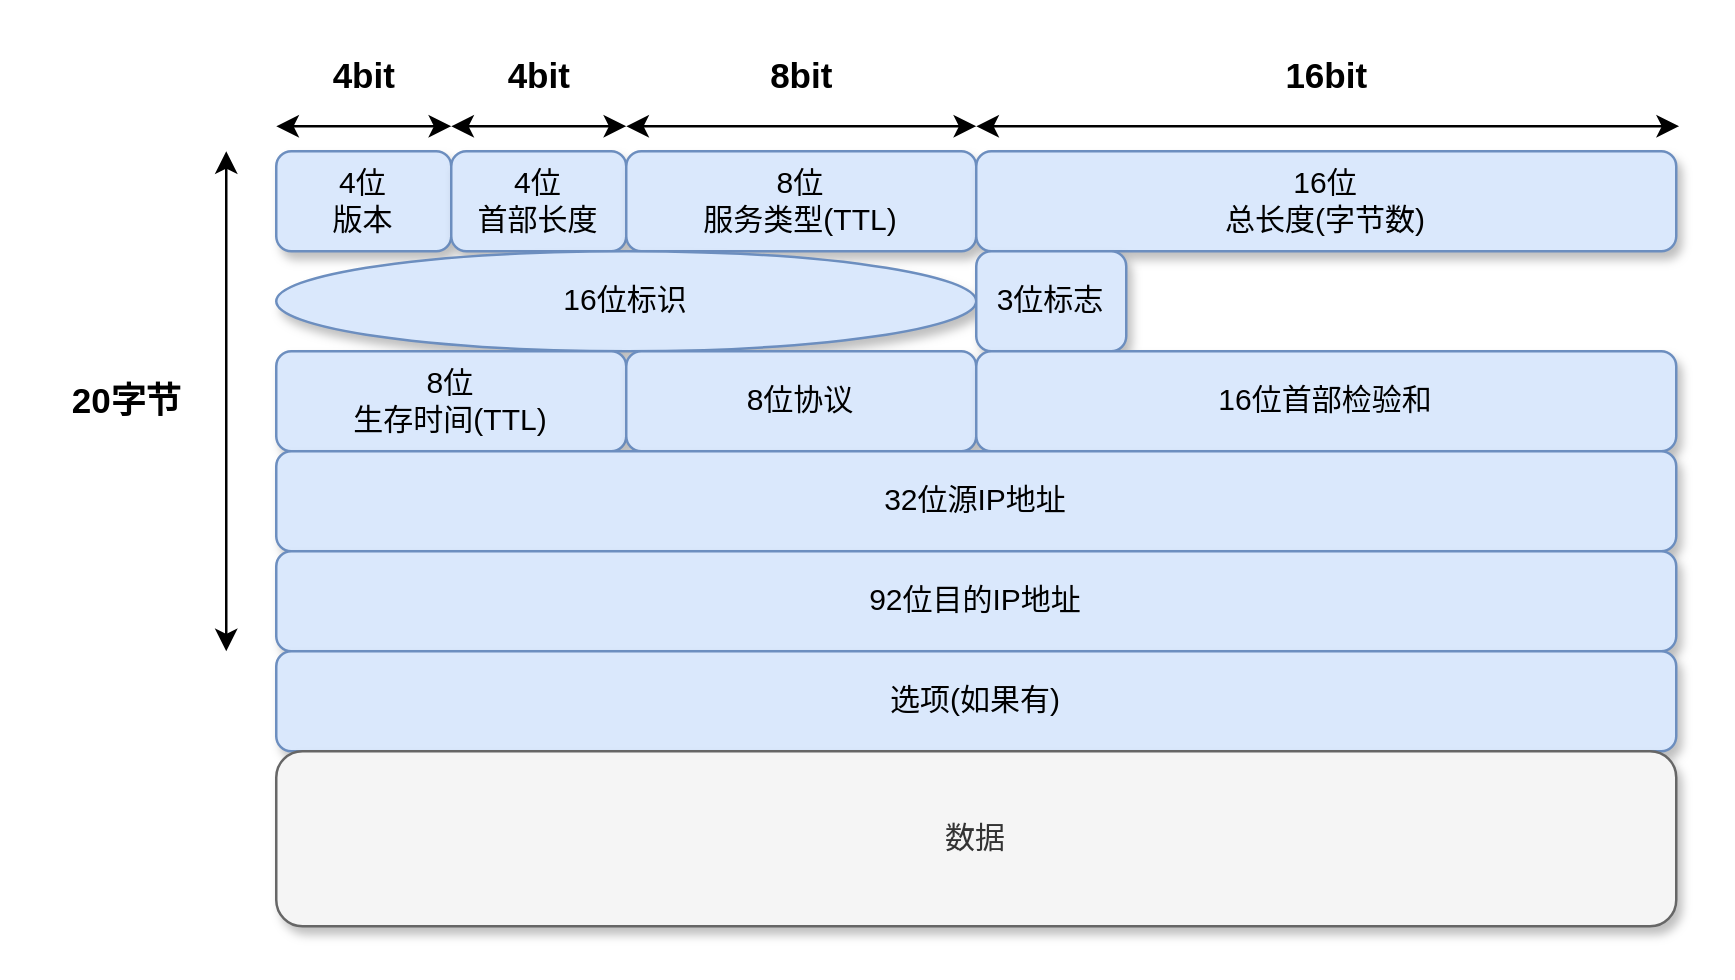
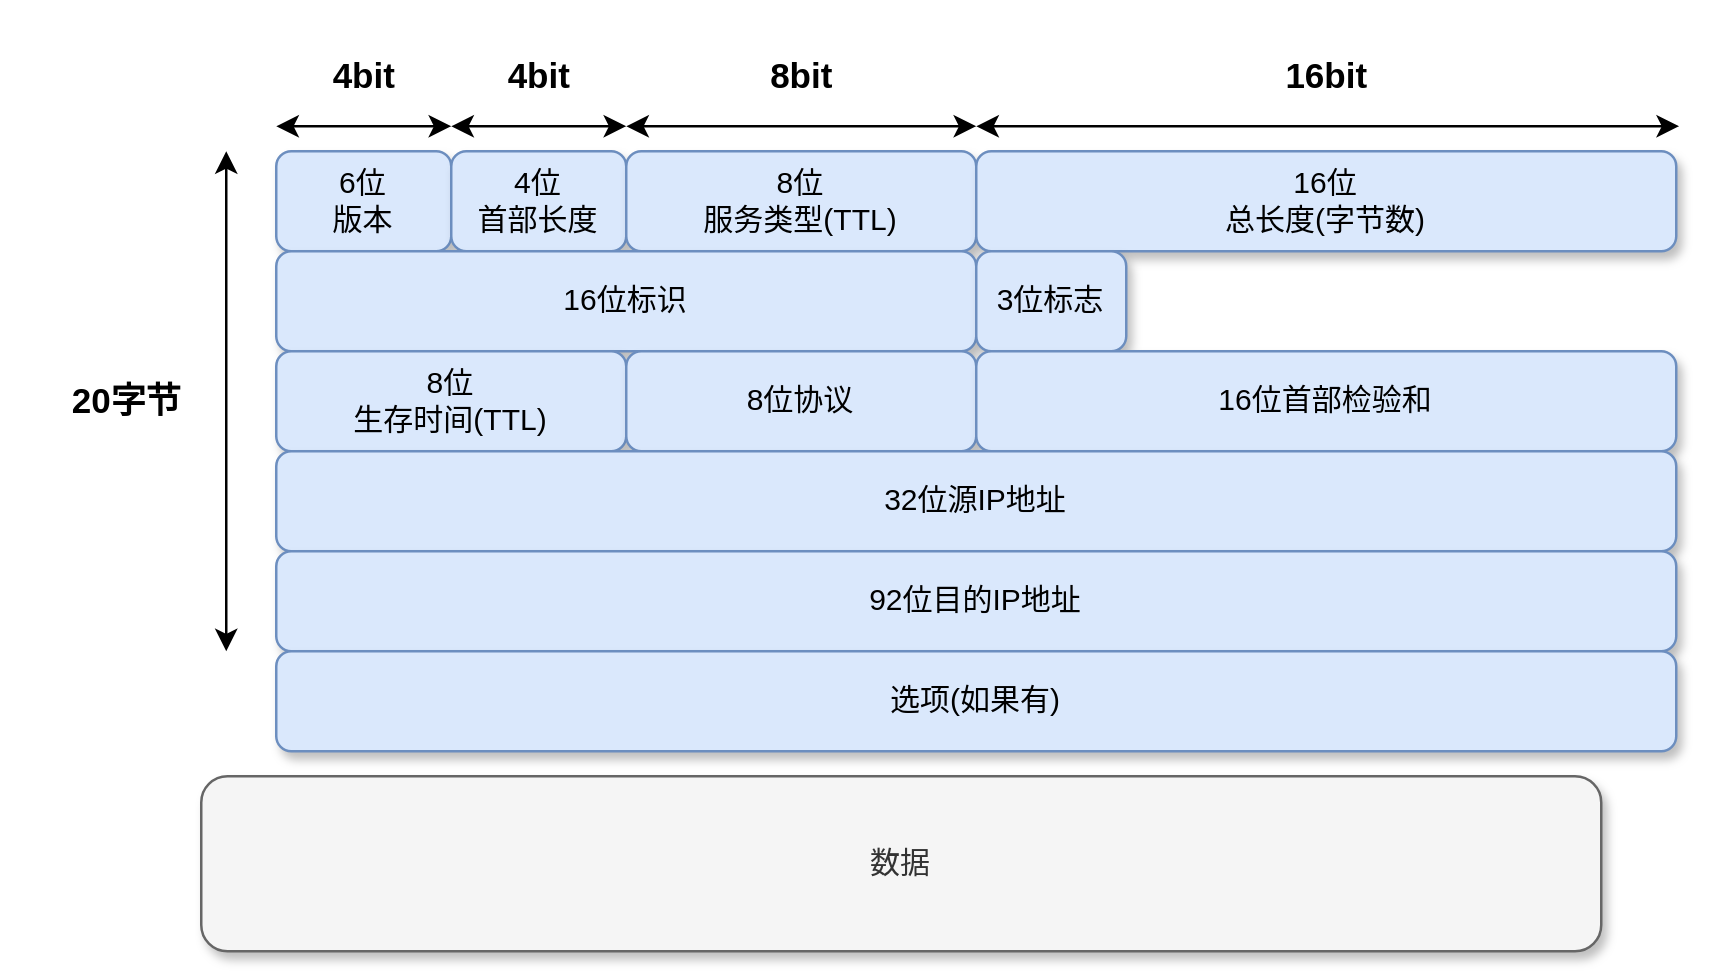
node "4位 版本": label "4位 版本" -> "6位 版本"
node "16位标识": shape ellipse -> rounded rectangle
node "数据": moved (976, 839) -> (901, 864)
